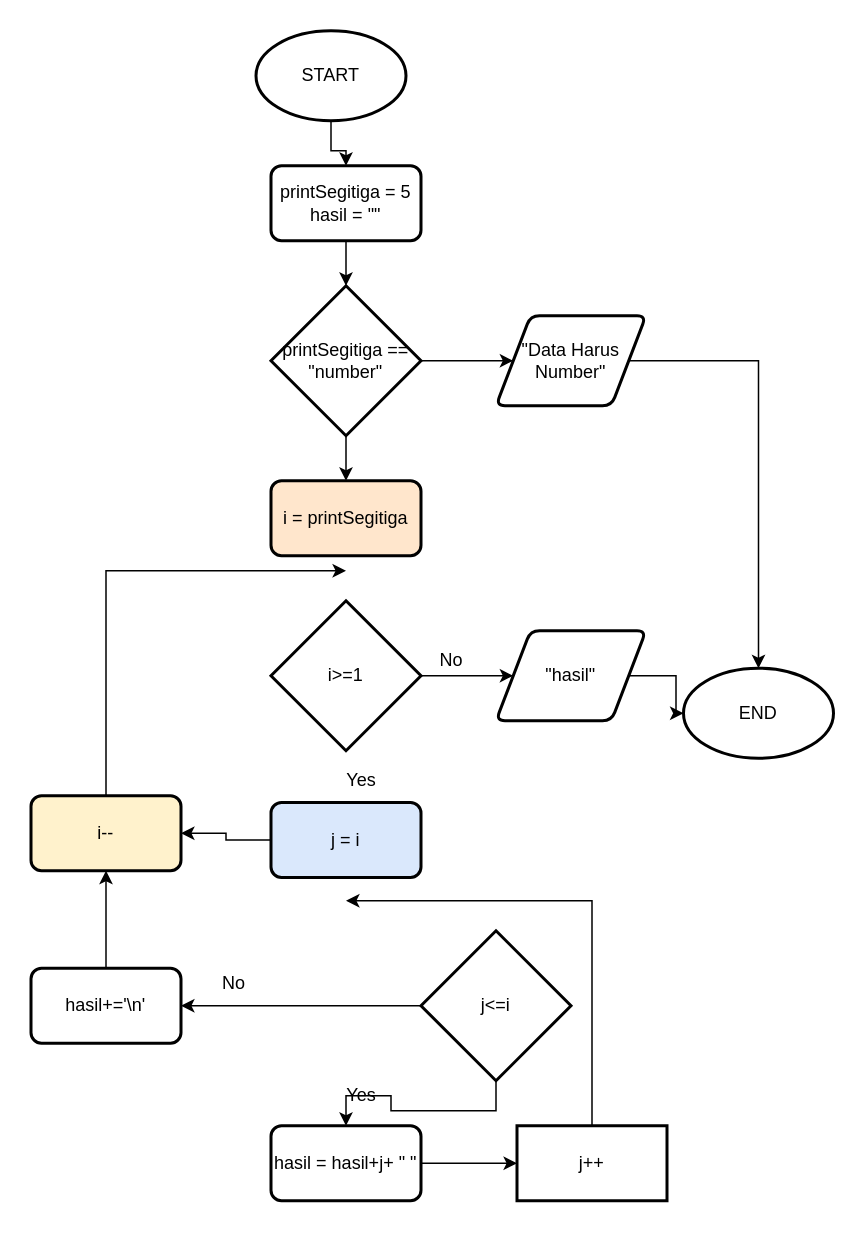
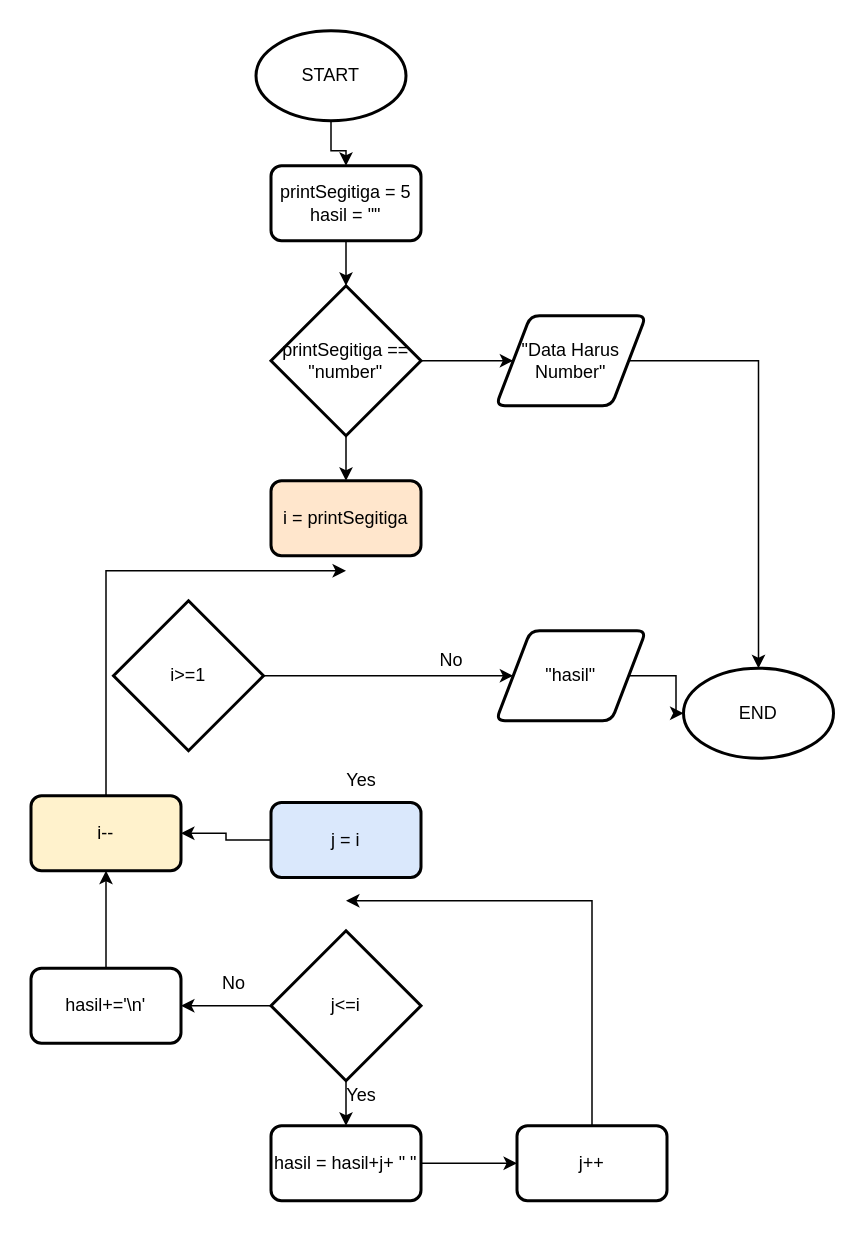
node "i>=1": moved (346, 676) -> (188, 676)
node "j<=i": moved (496, 1006) -> (346, 1006)
node "j++": shape rectangle -> rounded rectangle
